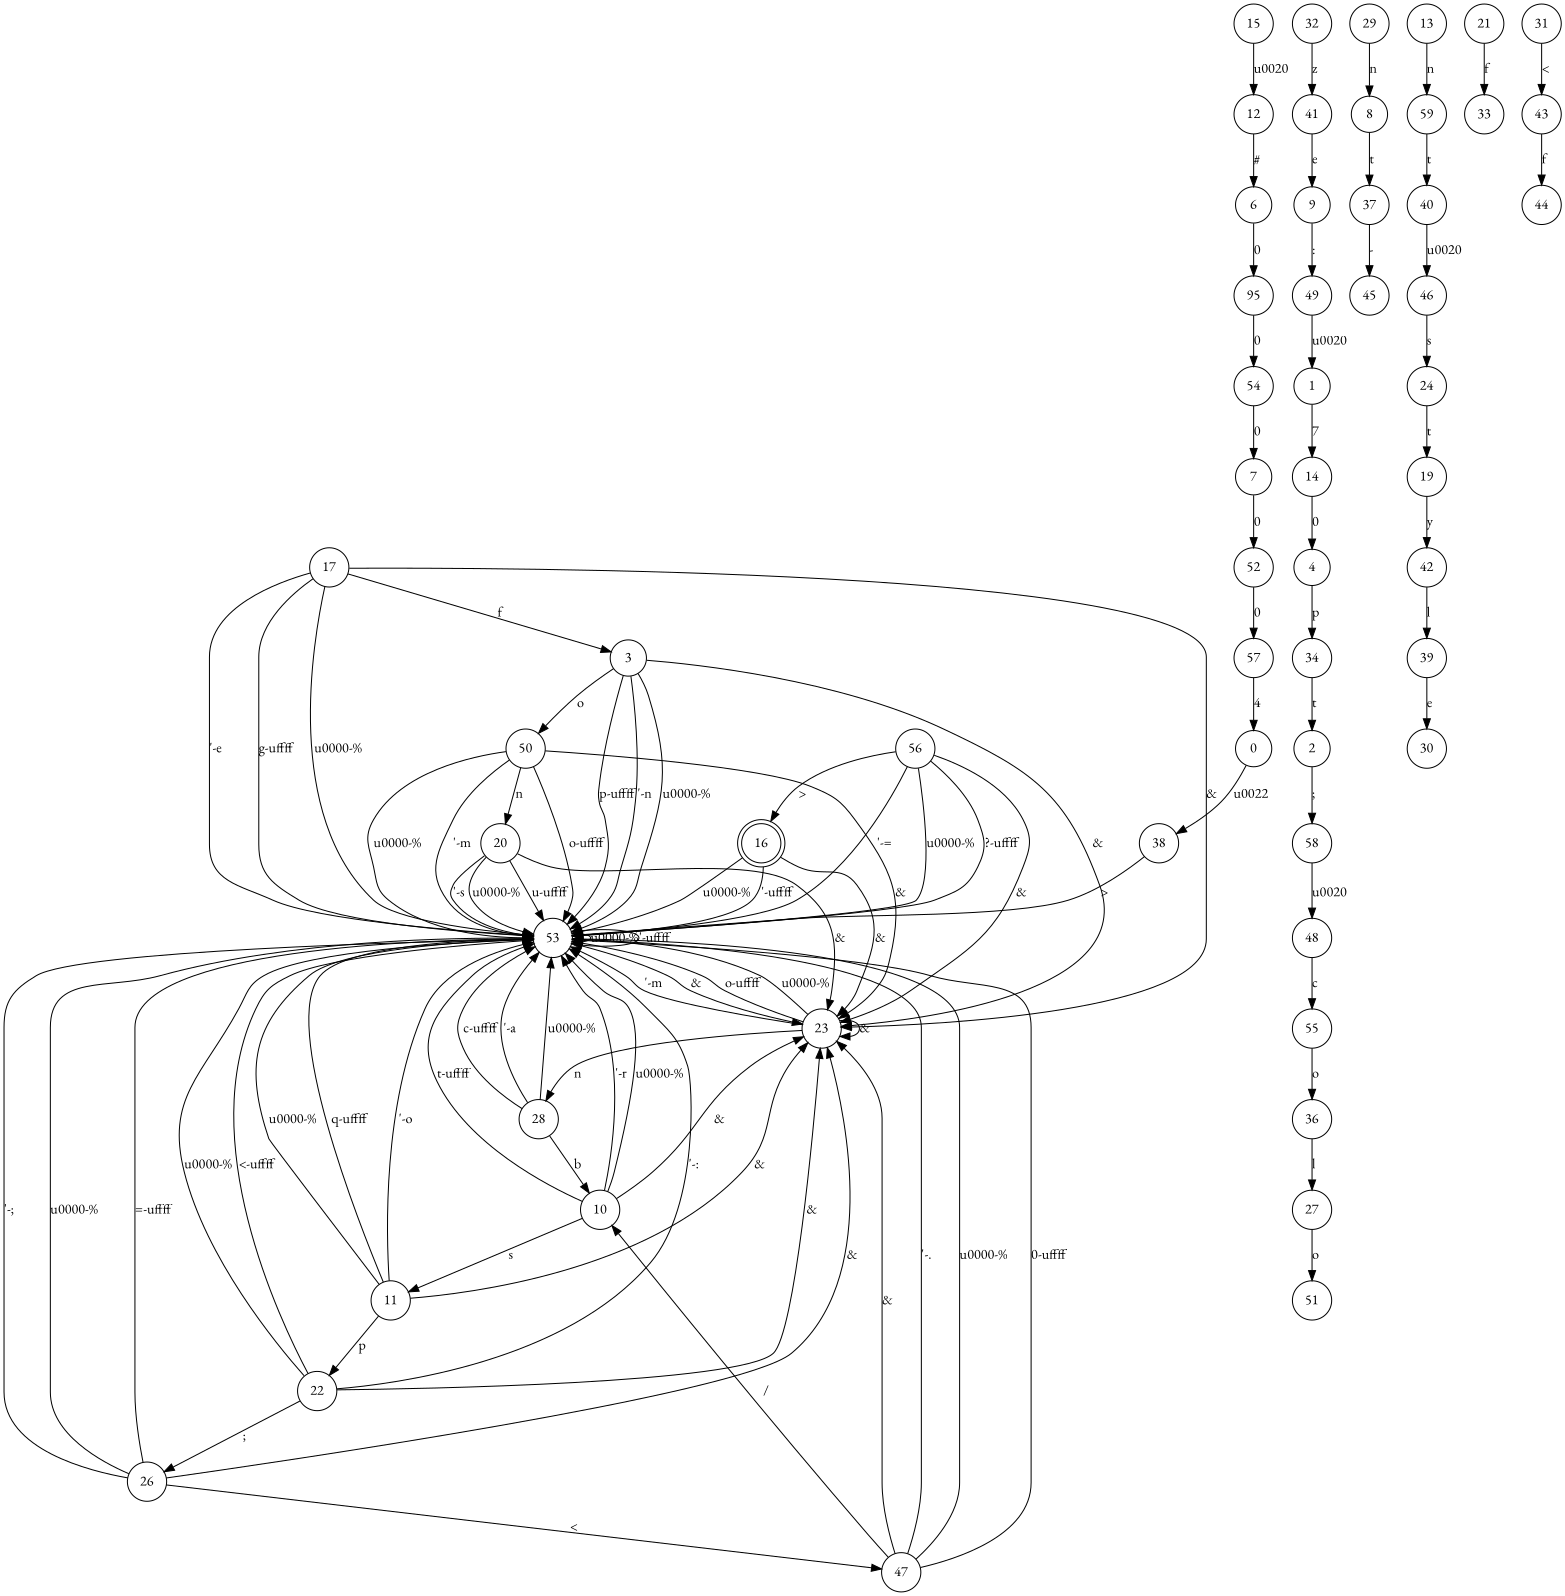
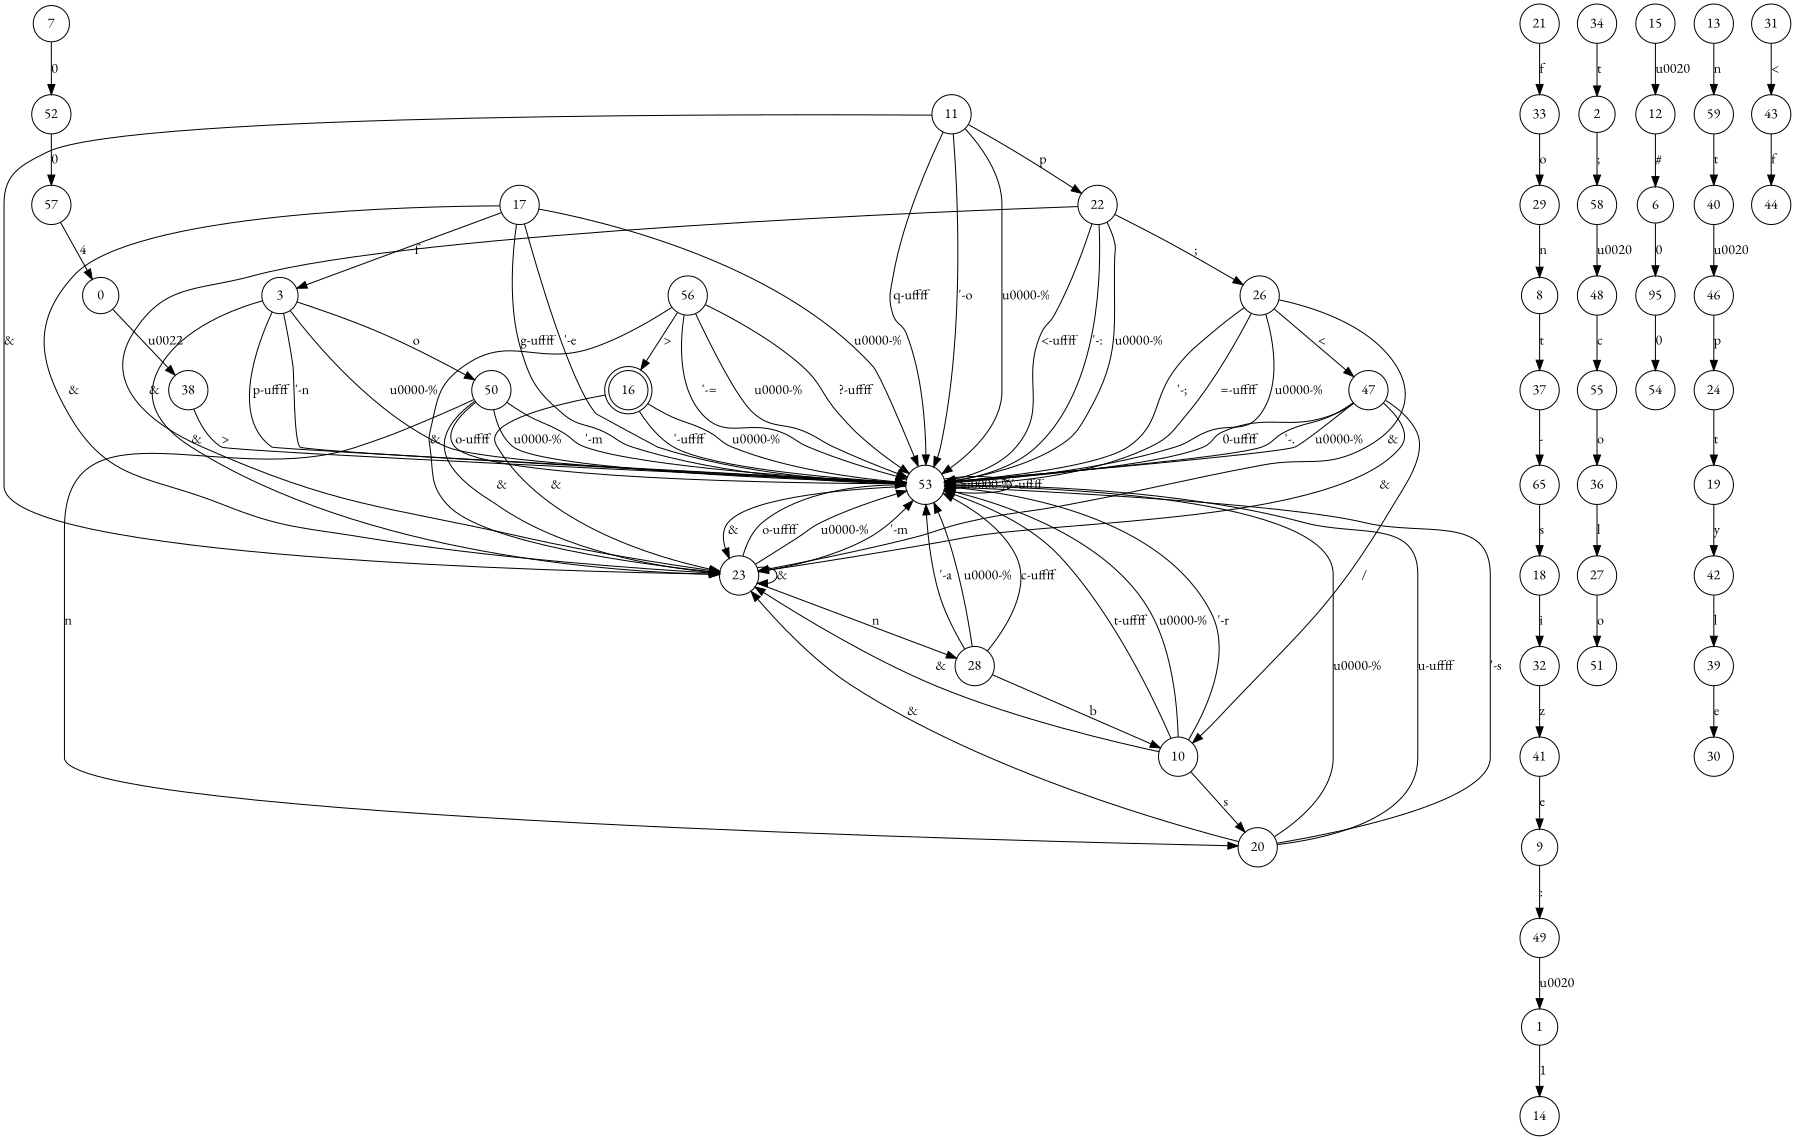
edge "33" -> "29": added, label "o"
node "45": label "45" -> "65"
edge "46" -> "24": label "s" -> "p"
edge "54" -> "7": removed, label "0"
edge "1" -> "14": label "7" -> "1"
node "4": removed
node "18": added
edge "10" -> "11": now "10" -> "20"
